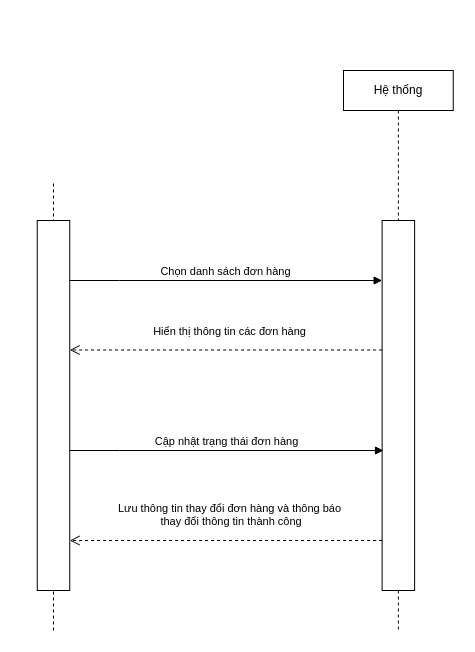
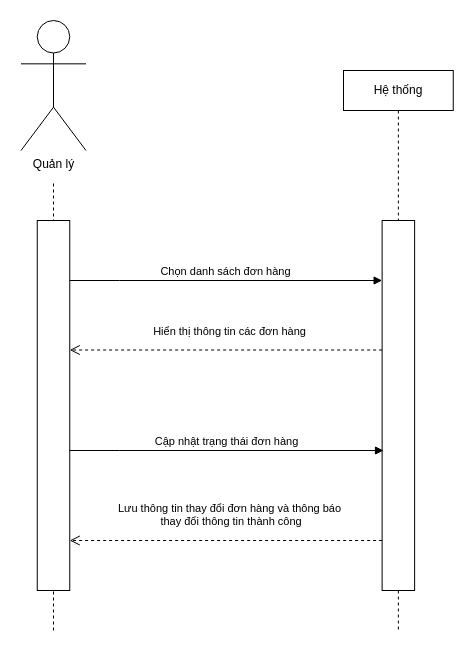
node "Quản lý": added
